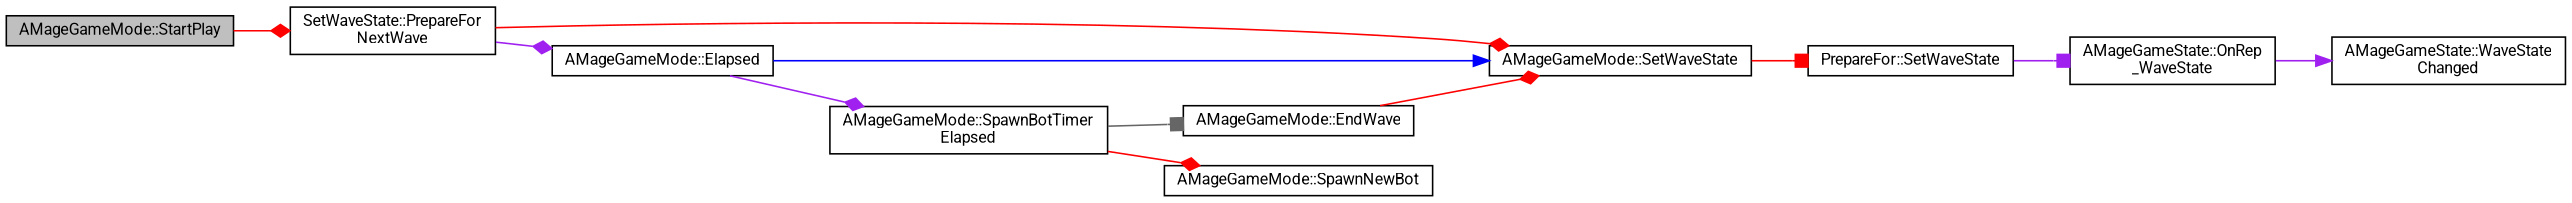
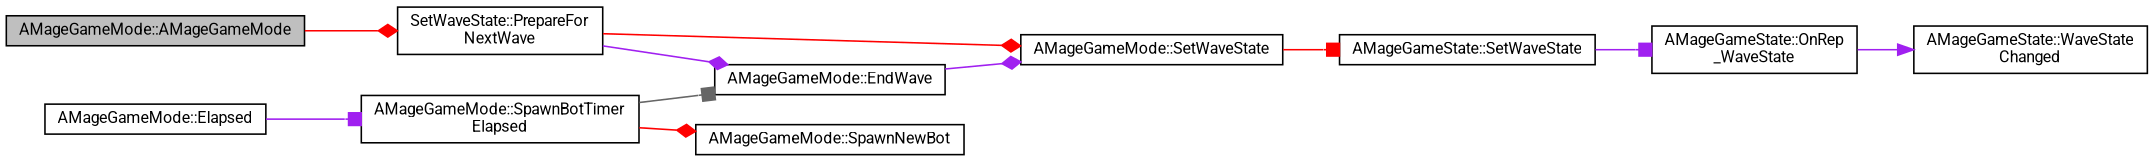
node "AMageGameMode::StartPlay": label "AMageGameMode::StartPlay" -> "AMageGameMode::AMageGameMode"
edge "SetWaveState::PrepareFor NextWave" -> "AMageGameMode::Elapsed": now "SetWaveState::PrepareFor NextWave" -> "AMageGameMode::EndWave"
edge "AMageGameMode::Elapsed" -> "AMageGameMode::SetWaveState": removed
node "PrepareFor::SetWaveState": label "PrepareFor::SetWaveState" -> "AMageGameState::SetWaveState"
edge "AMageGameMode::Elapsed" -> "AMageGameMode::SpawnBotTimer Elapsed": arrowhead diamond -> box
edge "AMageGameMode::EndWave" -> "AMageGameMode::SetWaveState": color red -> purple
